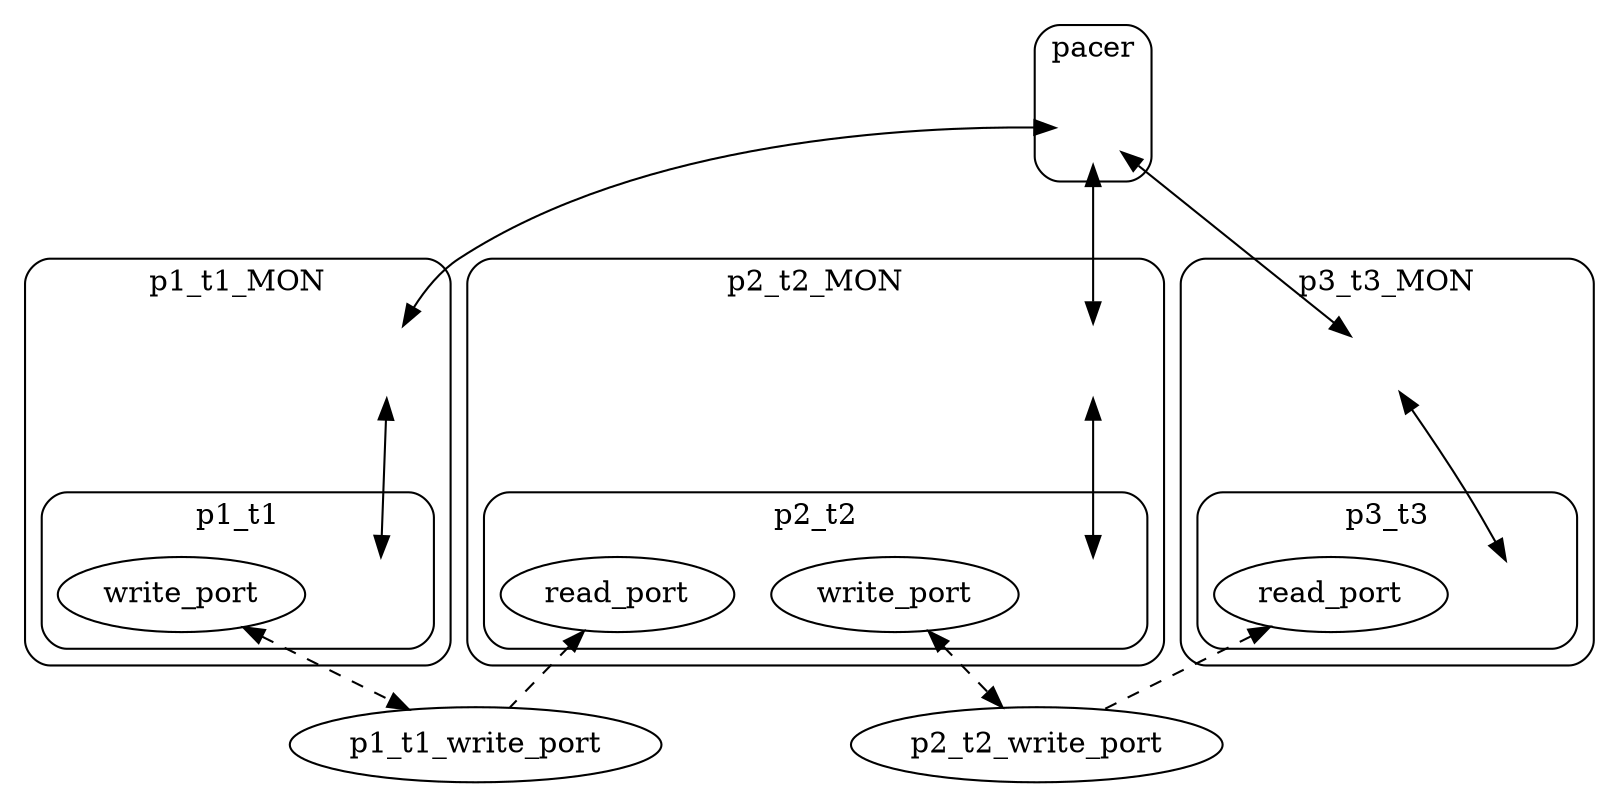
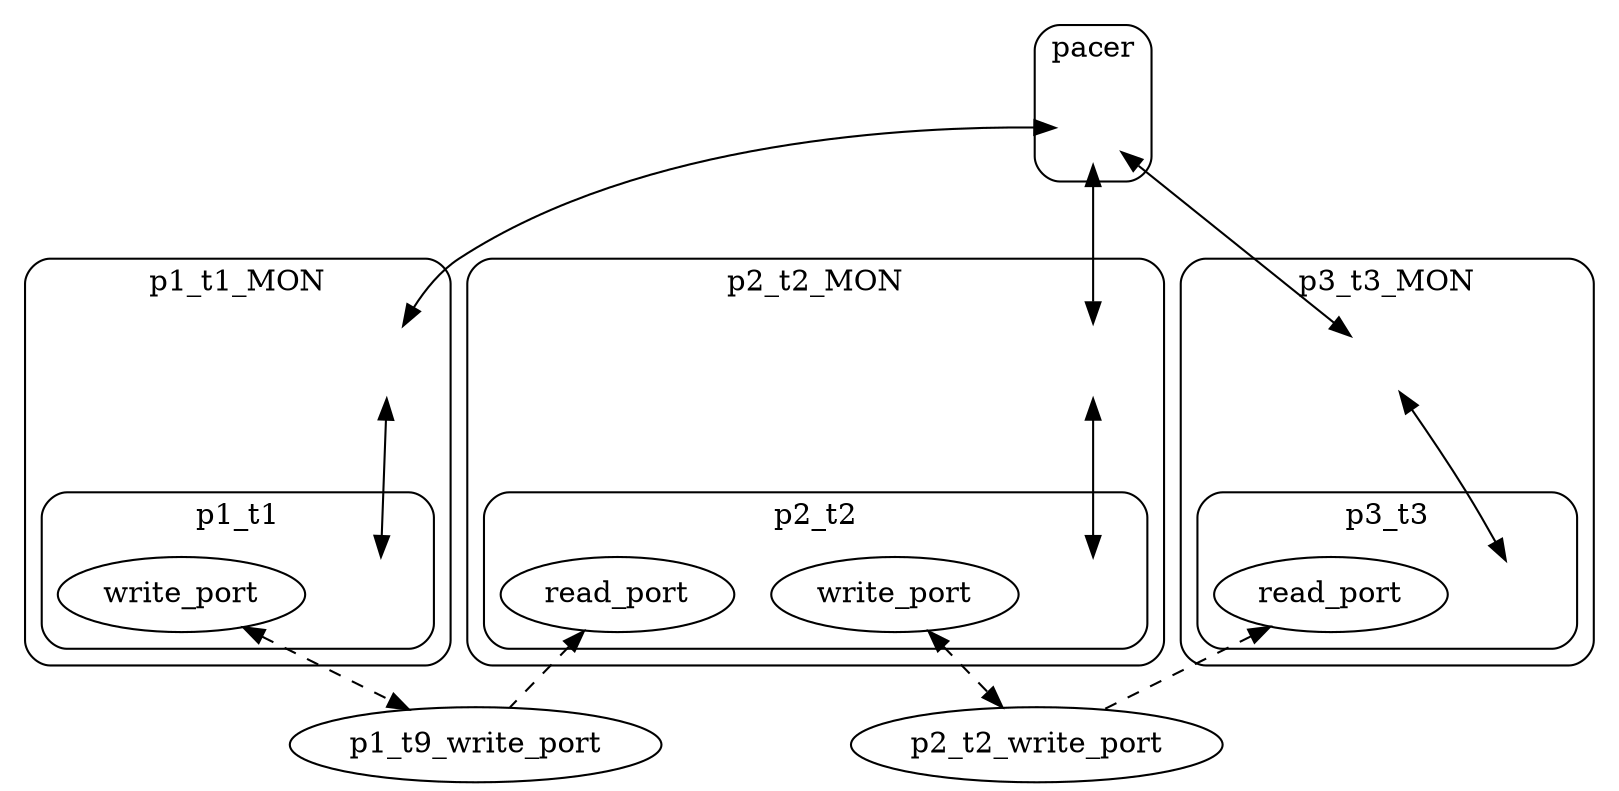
node "p1_t1_write_port": label "p1_t1_write_port" -> "p1_t9_write_port"
